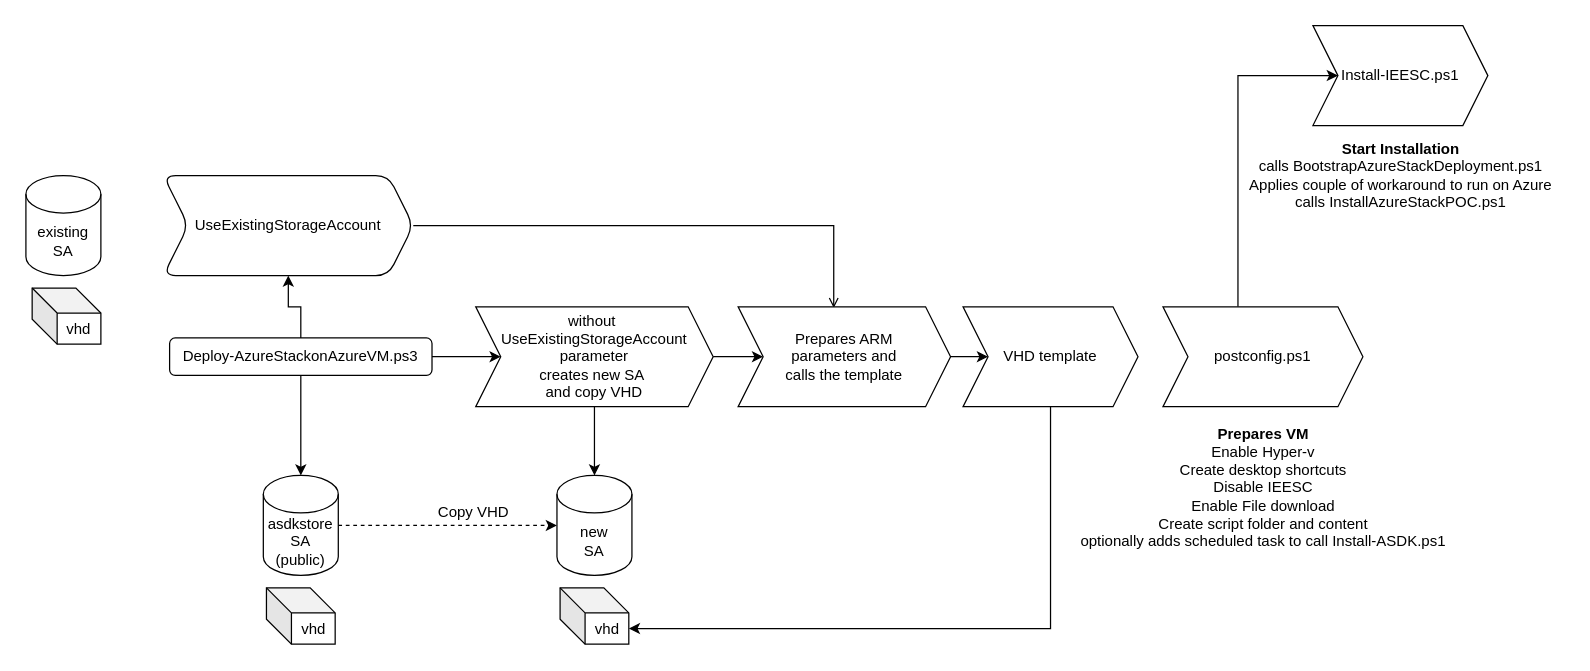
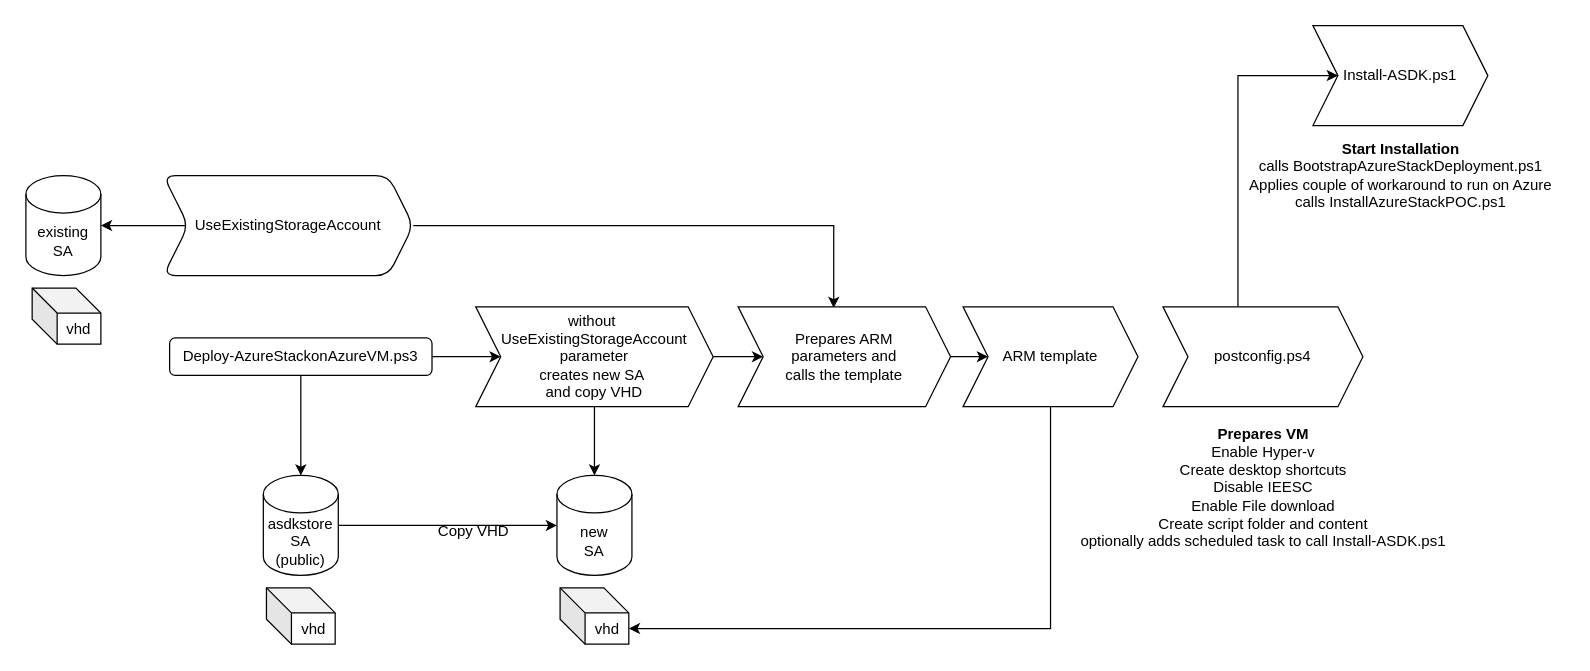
node "Install-IEESC.ps1": label "Install-IEESC.ps1" -> "Install-ASDK.ps1"
edge "UseExistingStorageAccount" -> "existing SA": added
edge "UseExistingStorageAccount" -> "Prepares ARM parameters and calls the template": arrowhead open -> classic
edge "Deploy-AzureStackonAzureVM.ps3" -> "UseExistingStorageAccount": removed
node "VHD template": label "VHD template" -> "ARM template"
node "postconfig.ps1": label "postconfig.ps1" -> "postconfig.ps4"
node "Copy VHD": moved (473, 513) -> (473, 532)
edge "asdkstore SA (public)" -> "new SA": style dashed -> solid
